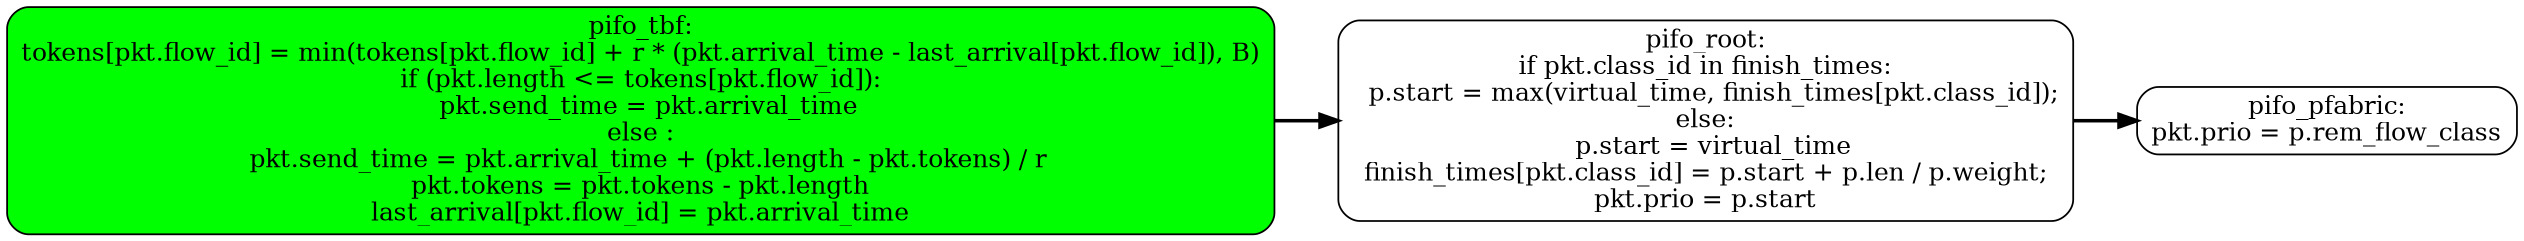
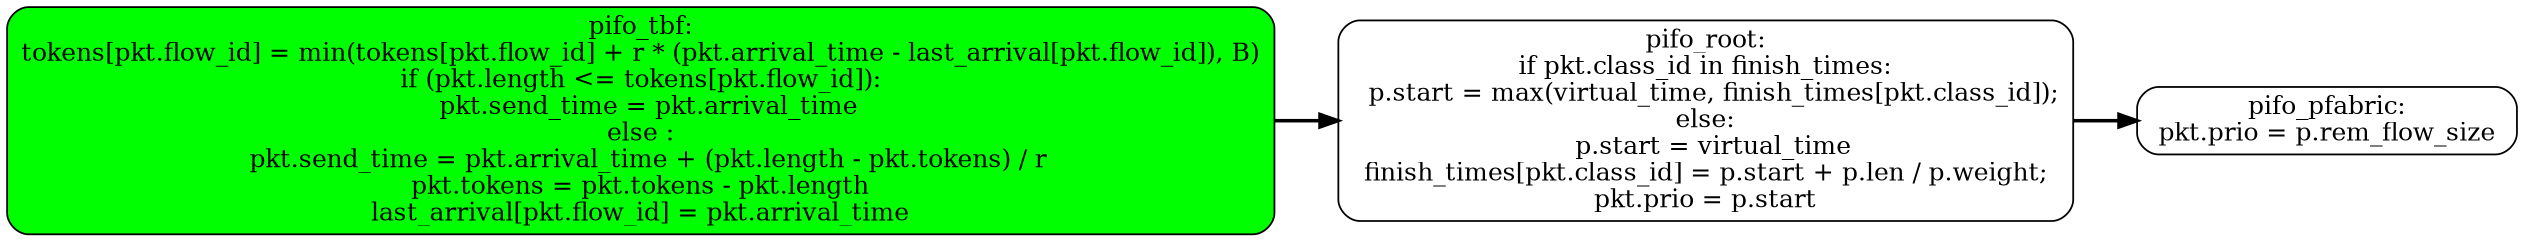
node "pifo_pfabric: pkt.prio = p.rem_flow_class": label "pifo_pfabric: pkt.prio = p.rem_flow_class" -> "pifo_pfabric: pkt.prio = p.rem_flow_size"
